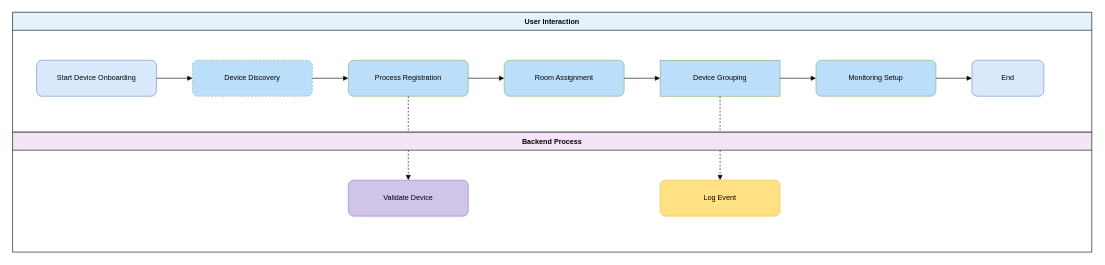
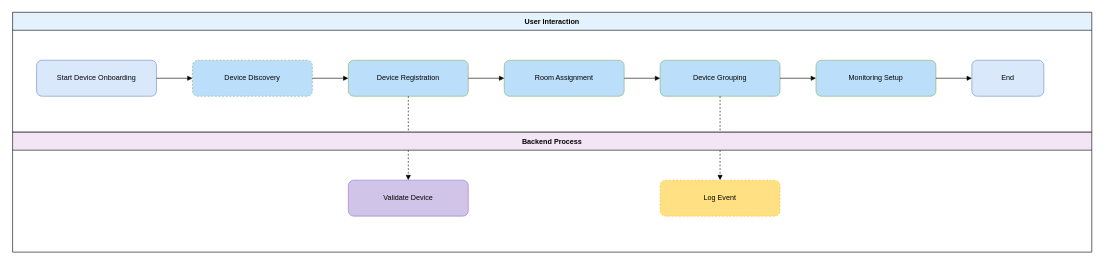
node "Process Registration": label "Process Registration" -> "Device Registration"
node "Device Grouping": shape rectangle -> rounded rectangle
node "Log Event": style solid -> dashed
